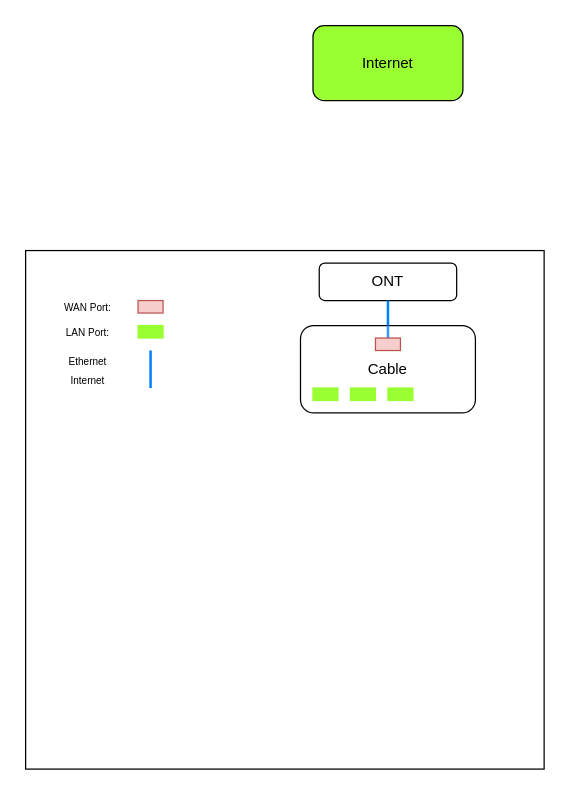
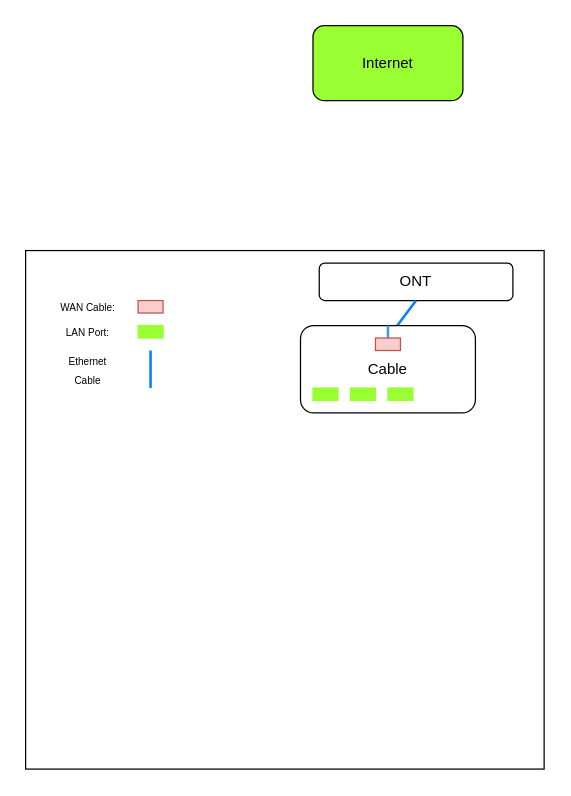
node "ONT": size 138x38 -> 194x38
node "WAN Port:": label "WAN Port:" -> "WAN Cable:"
node "Ethernet Internet": label "Ethernet Internet" -> "Ethernet Cable"
